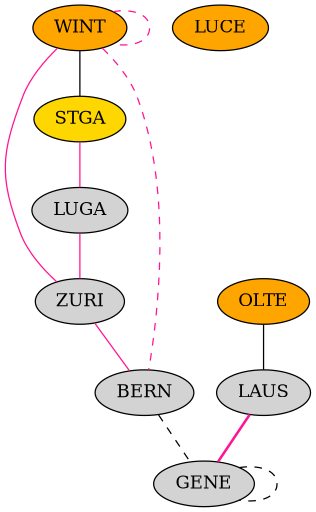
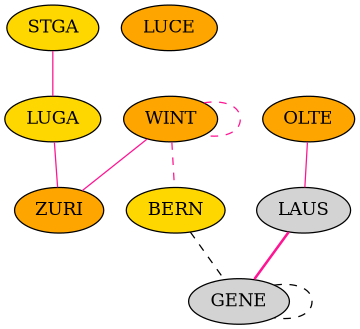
edge "WINT" -- "STGA": removed
node "LUGA": fillcolor lightgrey -> gold
node "ZURI": fillcolor lightgrey -> orange
edge "ZURI" -- "BERN": removed
edge "OLTE" -- "LAUS": color black -> deeppink
node "BERN": fillcolor lightgrey -> gold
